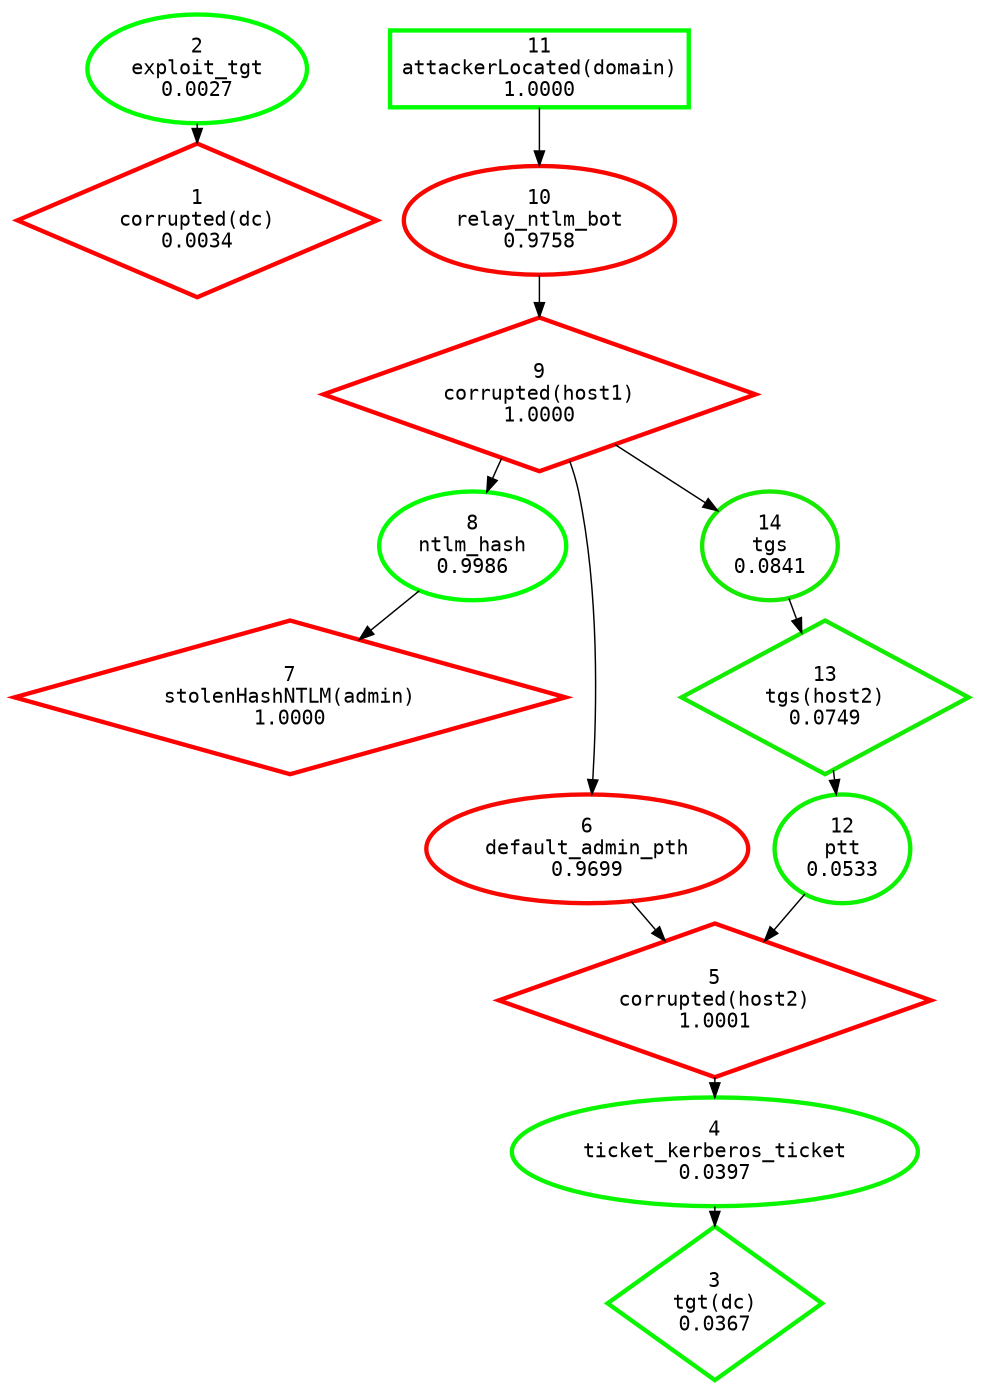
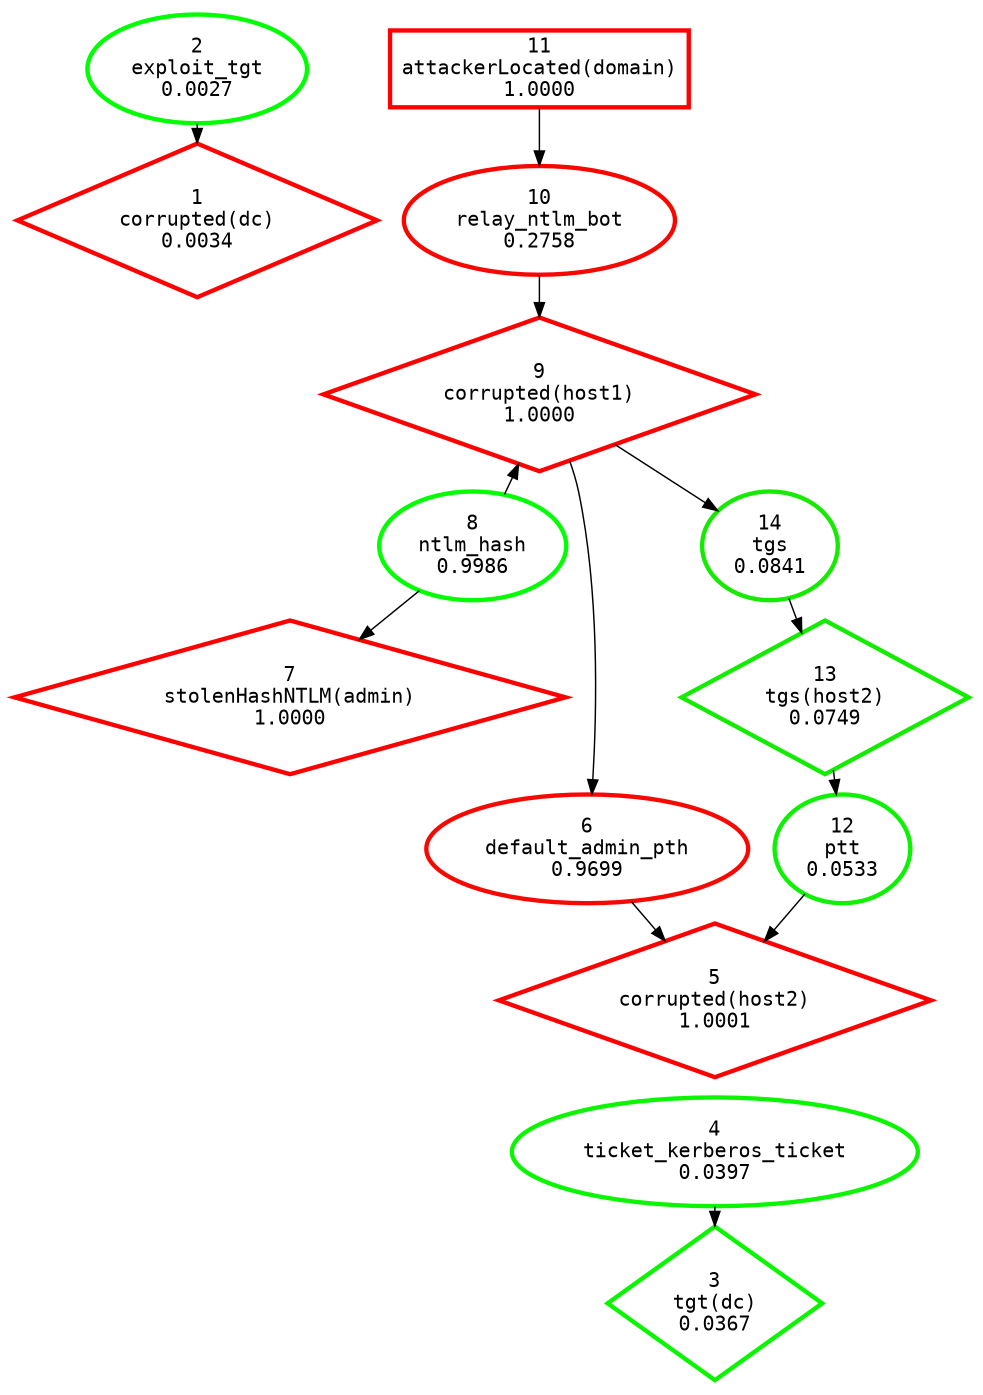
node "11 attackerLocated(domain) 1.0000": color #00ff00 -> #fe0100
node "10 relay_ntlm_bot 0.9758": label "10 relay_ntlm_bot 0.9758" -> "10 relay_ntlm_bot 0.2758"
edge "9 corrupted(host1) 1.0000" -> "8 ntlm_hash 0.9986": reversed
edge "5 corrupted(host2) 1.0001" -> "4 ticket_kerberos_ticket 0.0397": removed
